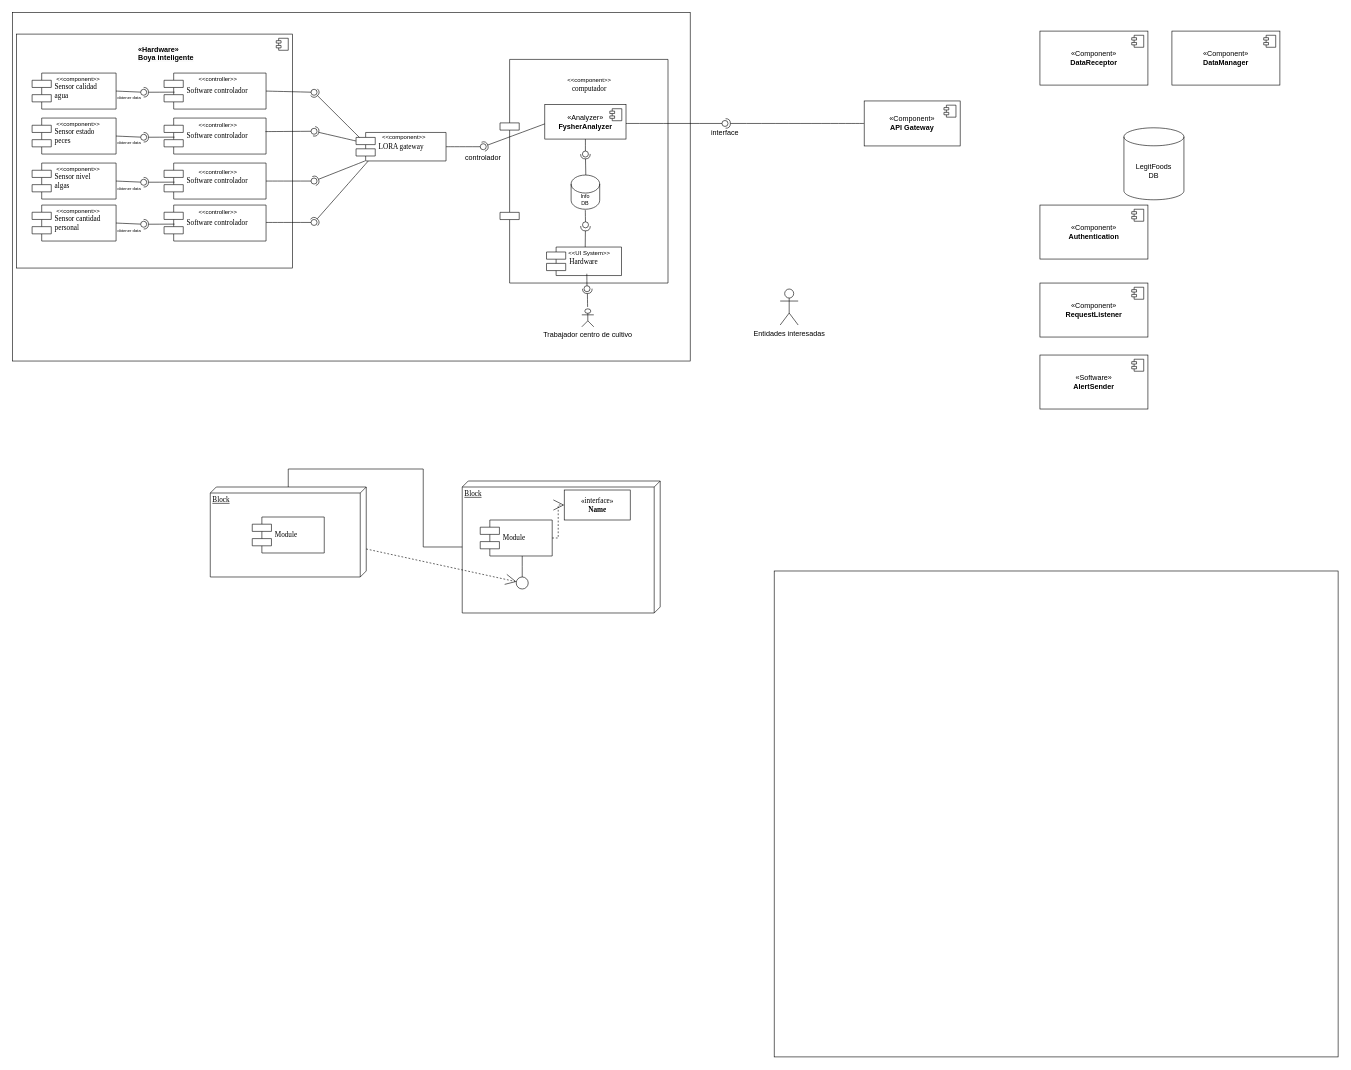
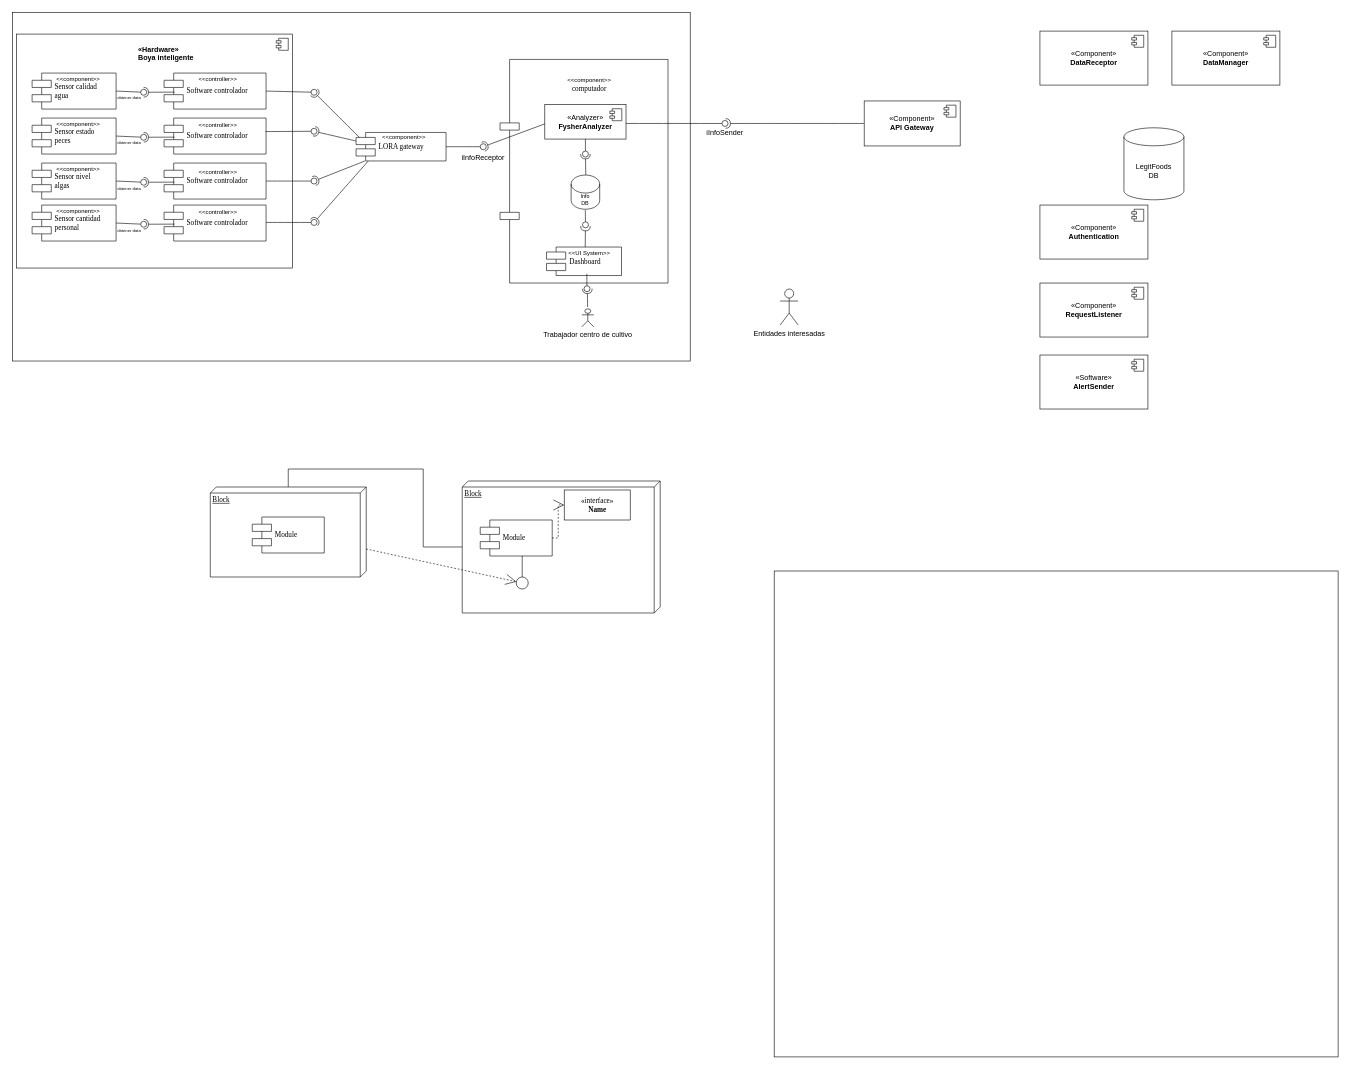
node "interface": label "interface" -> "iInfoSender"
node "controlador": label "controlador" -> "iInfoReceptor"
node "Hardware": label "Hardware" -> "Dashboard"
